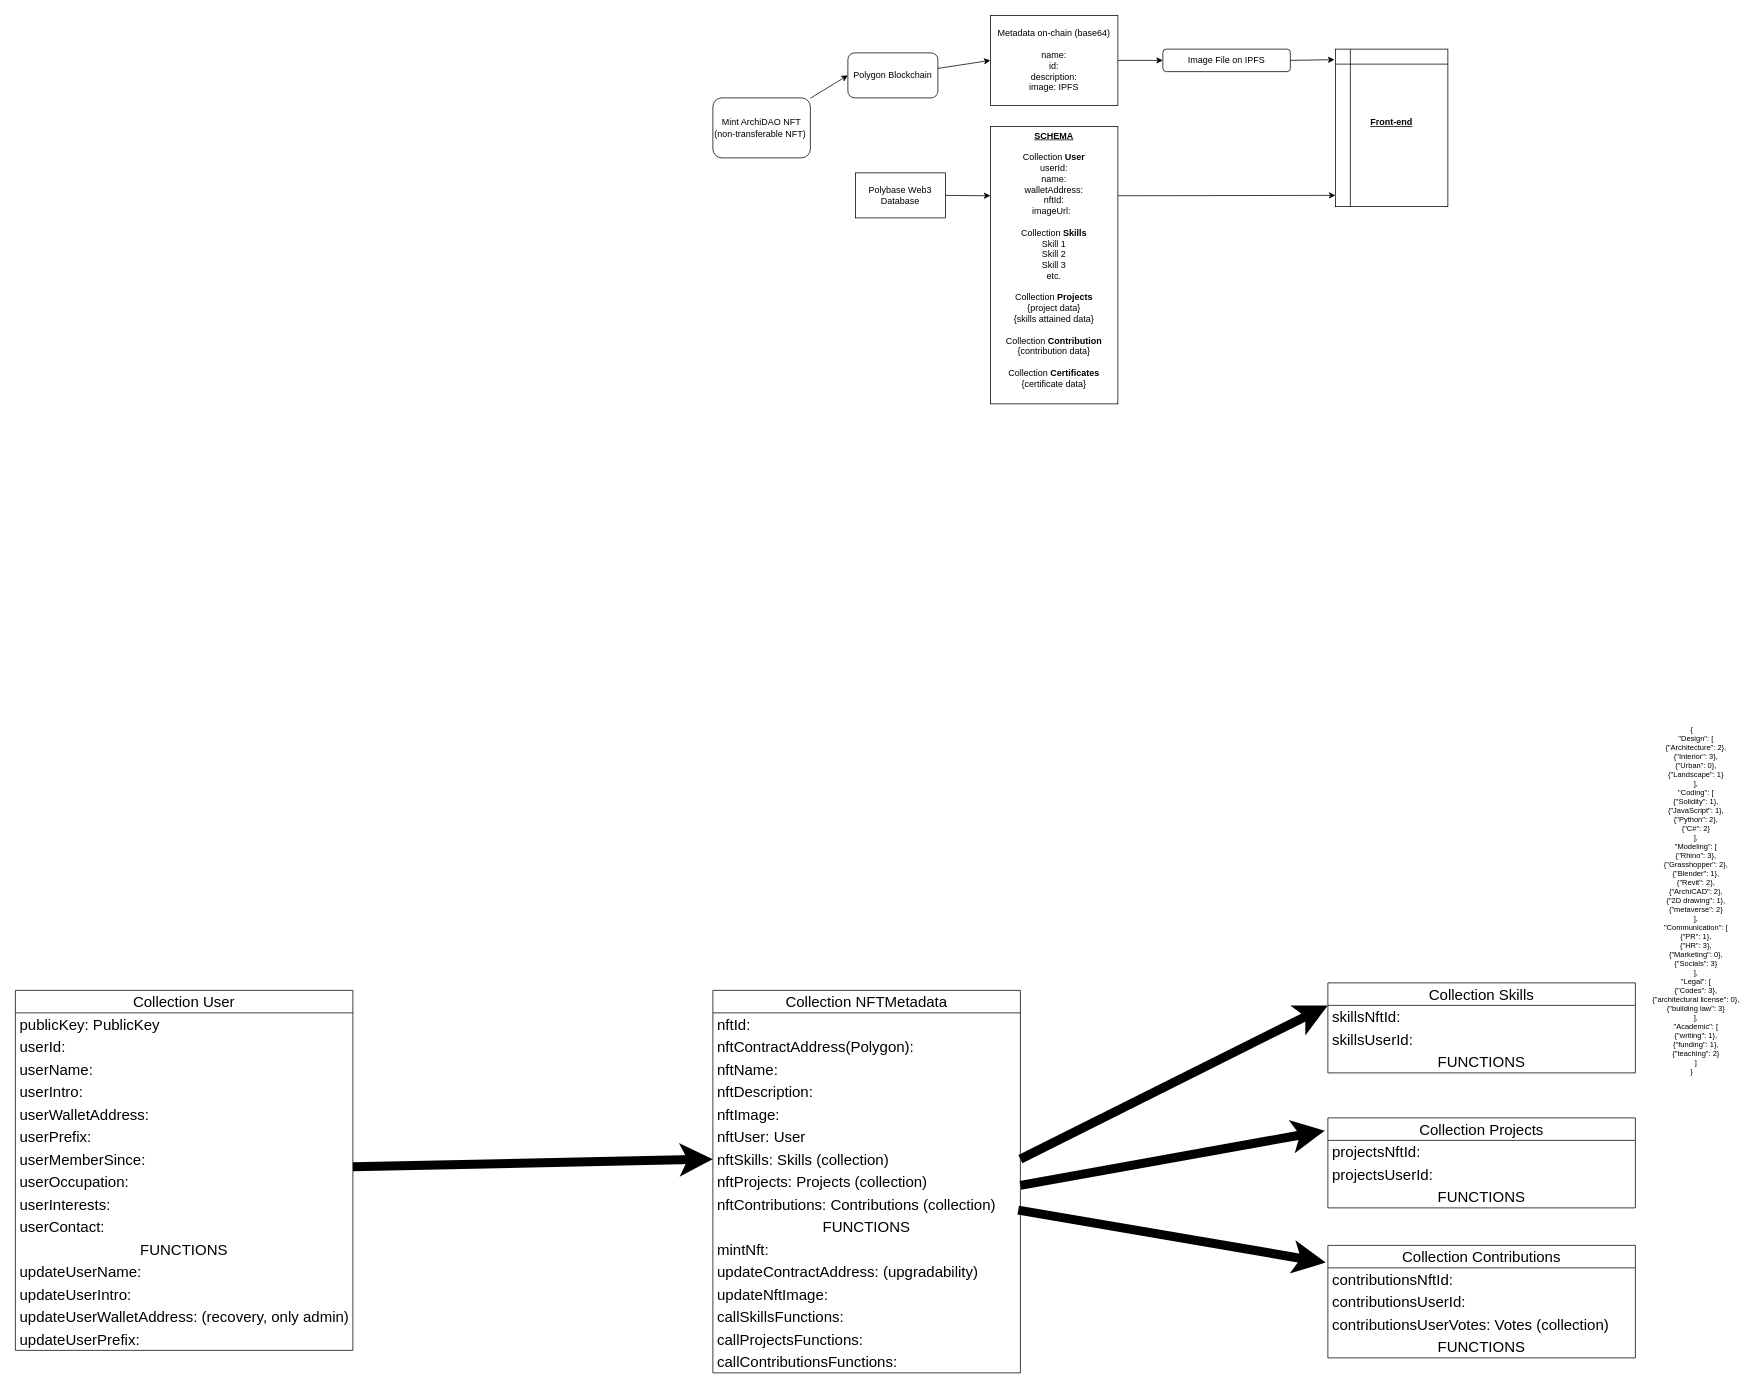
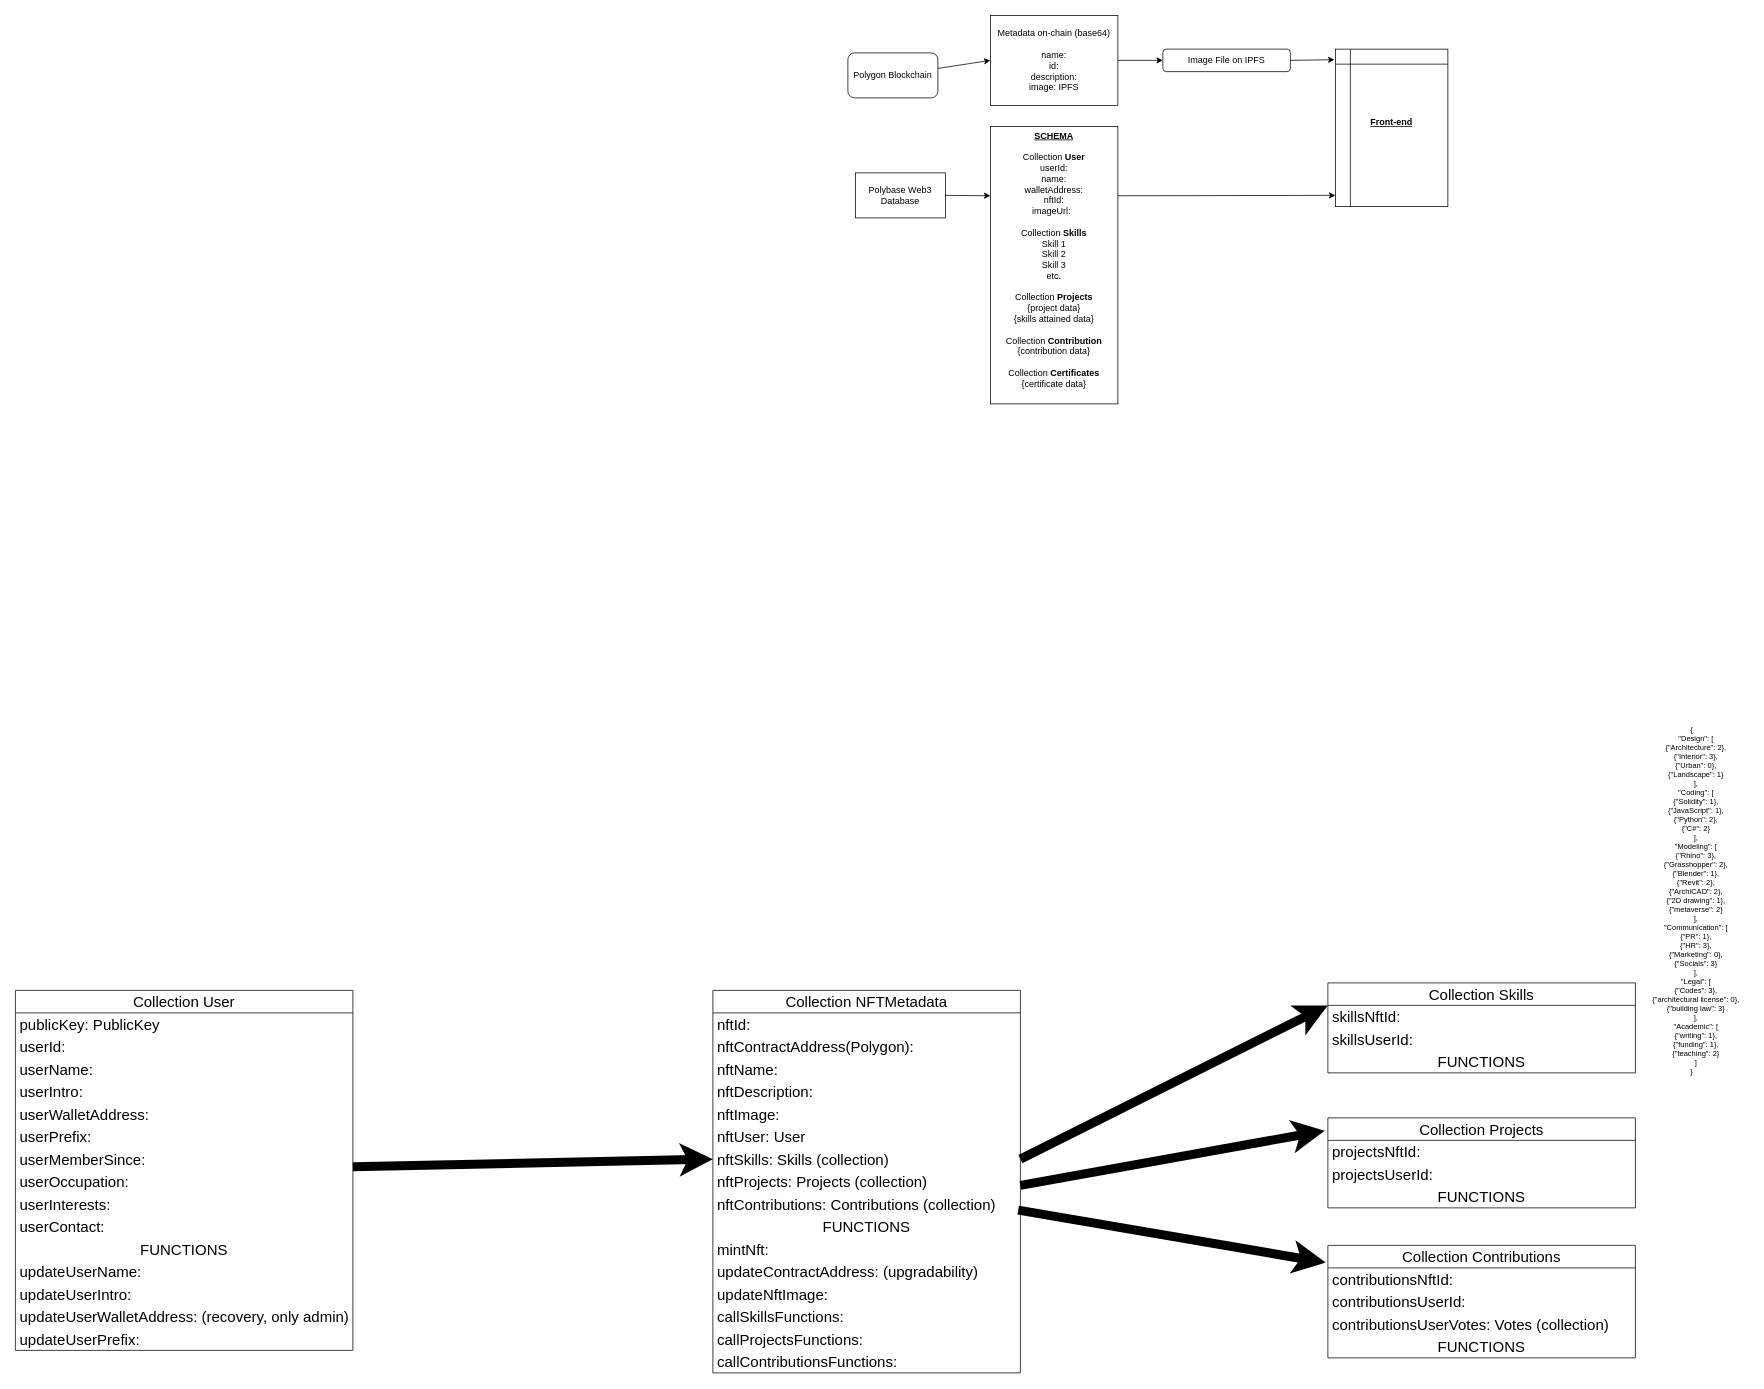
edge "Mint ArchiDAO NFT (non-transferable NFT)" -> "Polygon Blockchain": removed
node "Mint ArchiDAO NFT (non-transferable NFT)": removed
